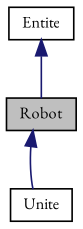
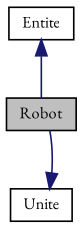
edge "Unite" -> "Robot": reversed
